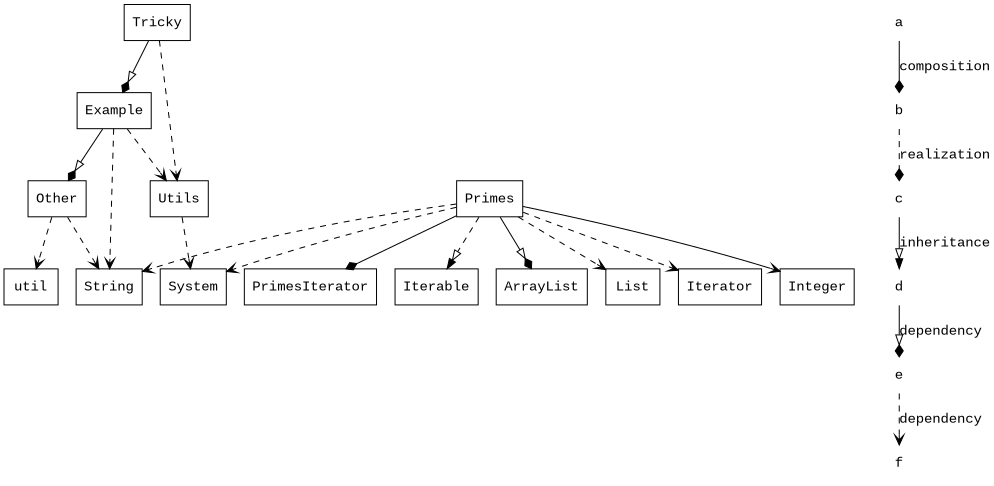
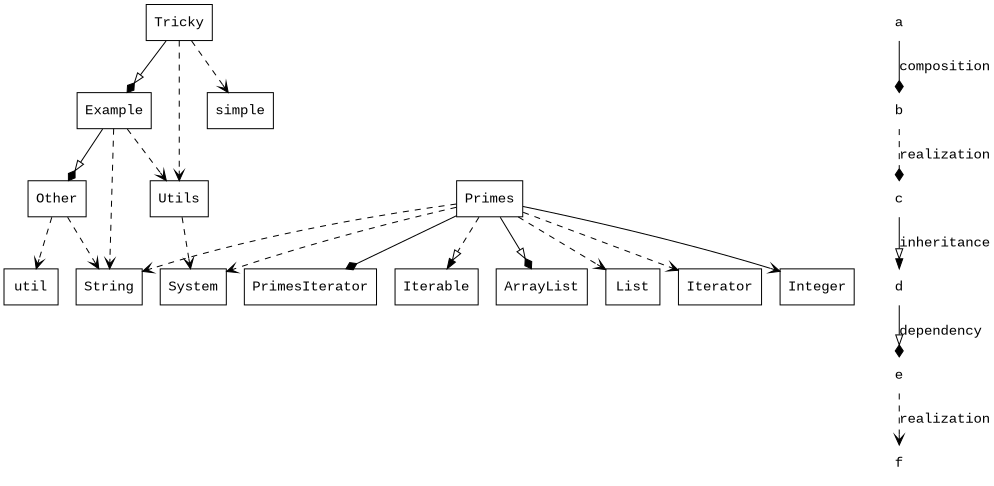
node "simple": added
edge "e" -> "f": label "dependency" -> "realization"
